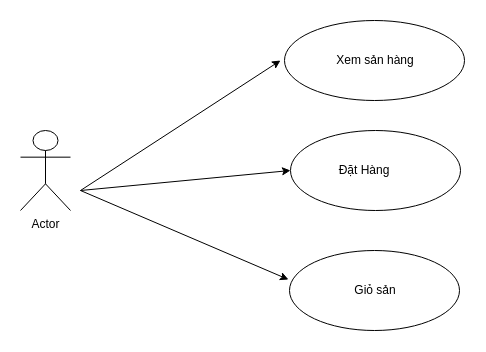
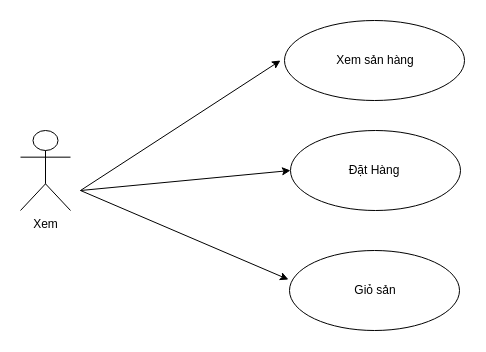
node "Đặt Hàng": moved (365, 171) -> (375, 171)
node "Actor": label "Actor" -> "Xem"
